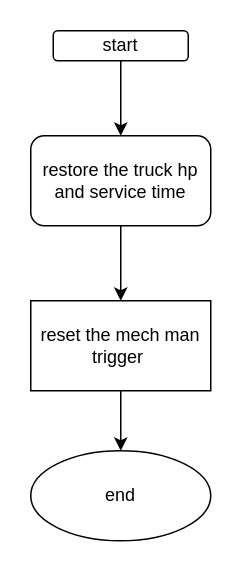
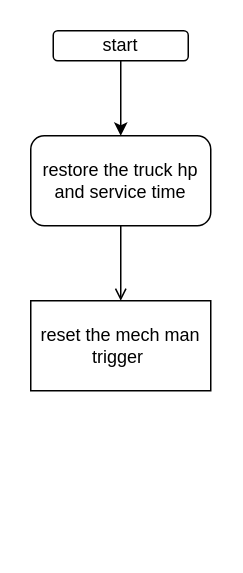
edge "restore the truck hp and service time" -> "reset the mech man trigger": arrowhead classic -> open
edge "reset the mech man trigger" -> "end": removed
node "end": removed
